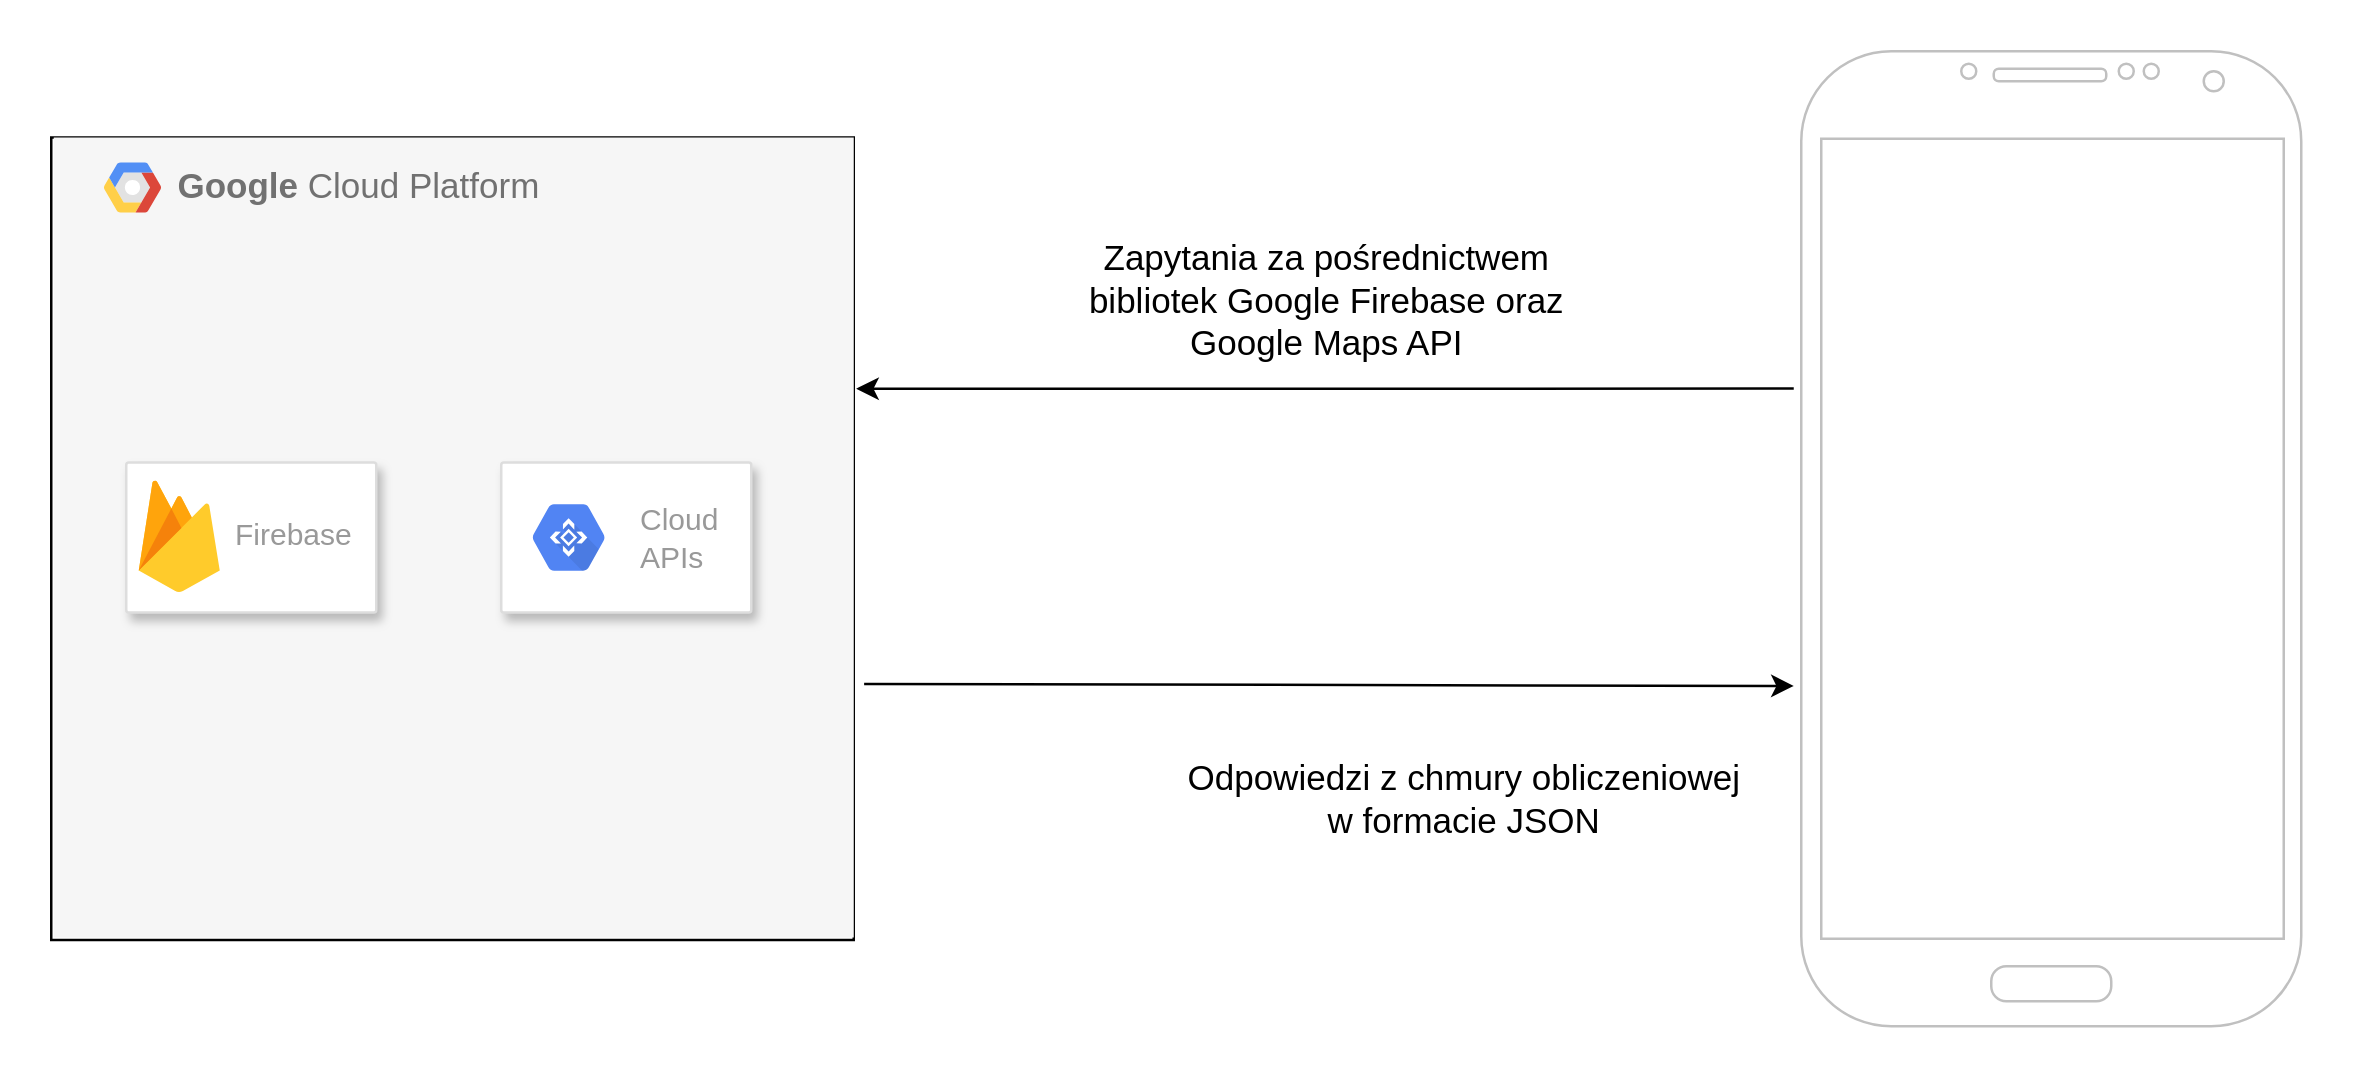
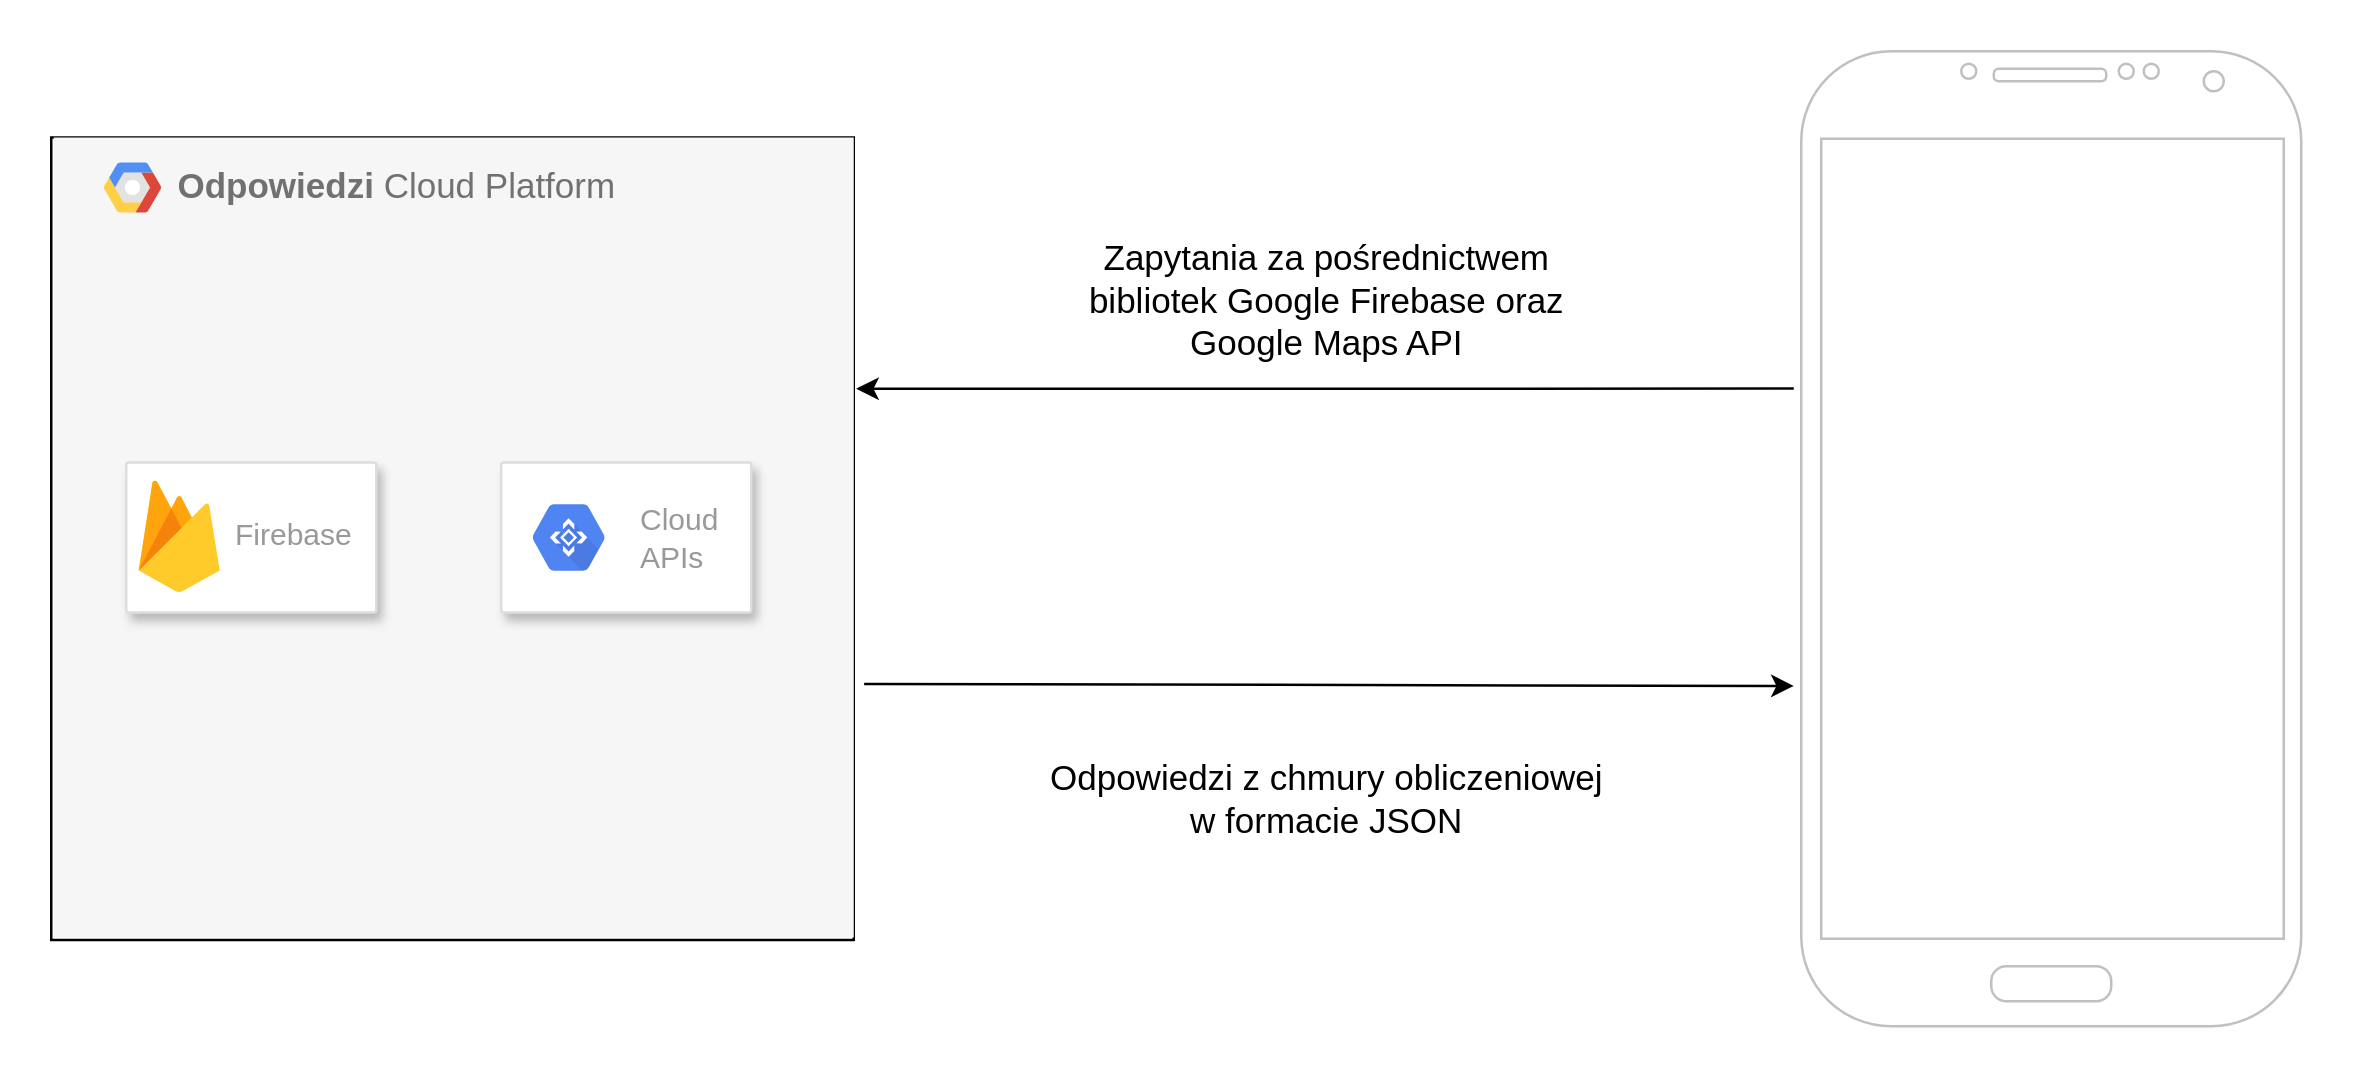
node "Google Cloud Platform": label "Google Cloud Platform" -> "Odpowiedzi Cloud Platform"
node "Odpowiedzi z chmury obliczeniowej w formacie JSON": moved (1464, 799) -> (1326, 799)
